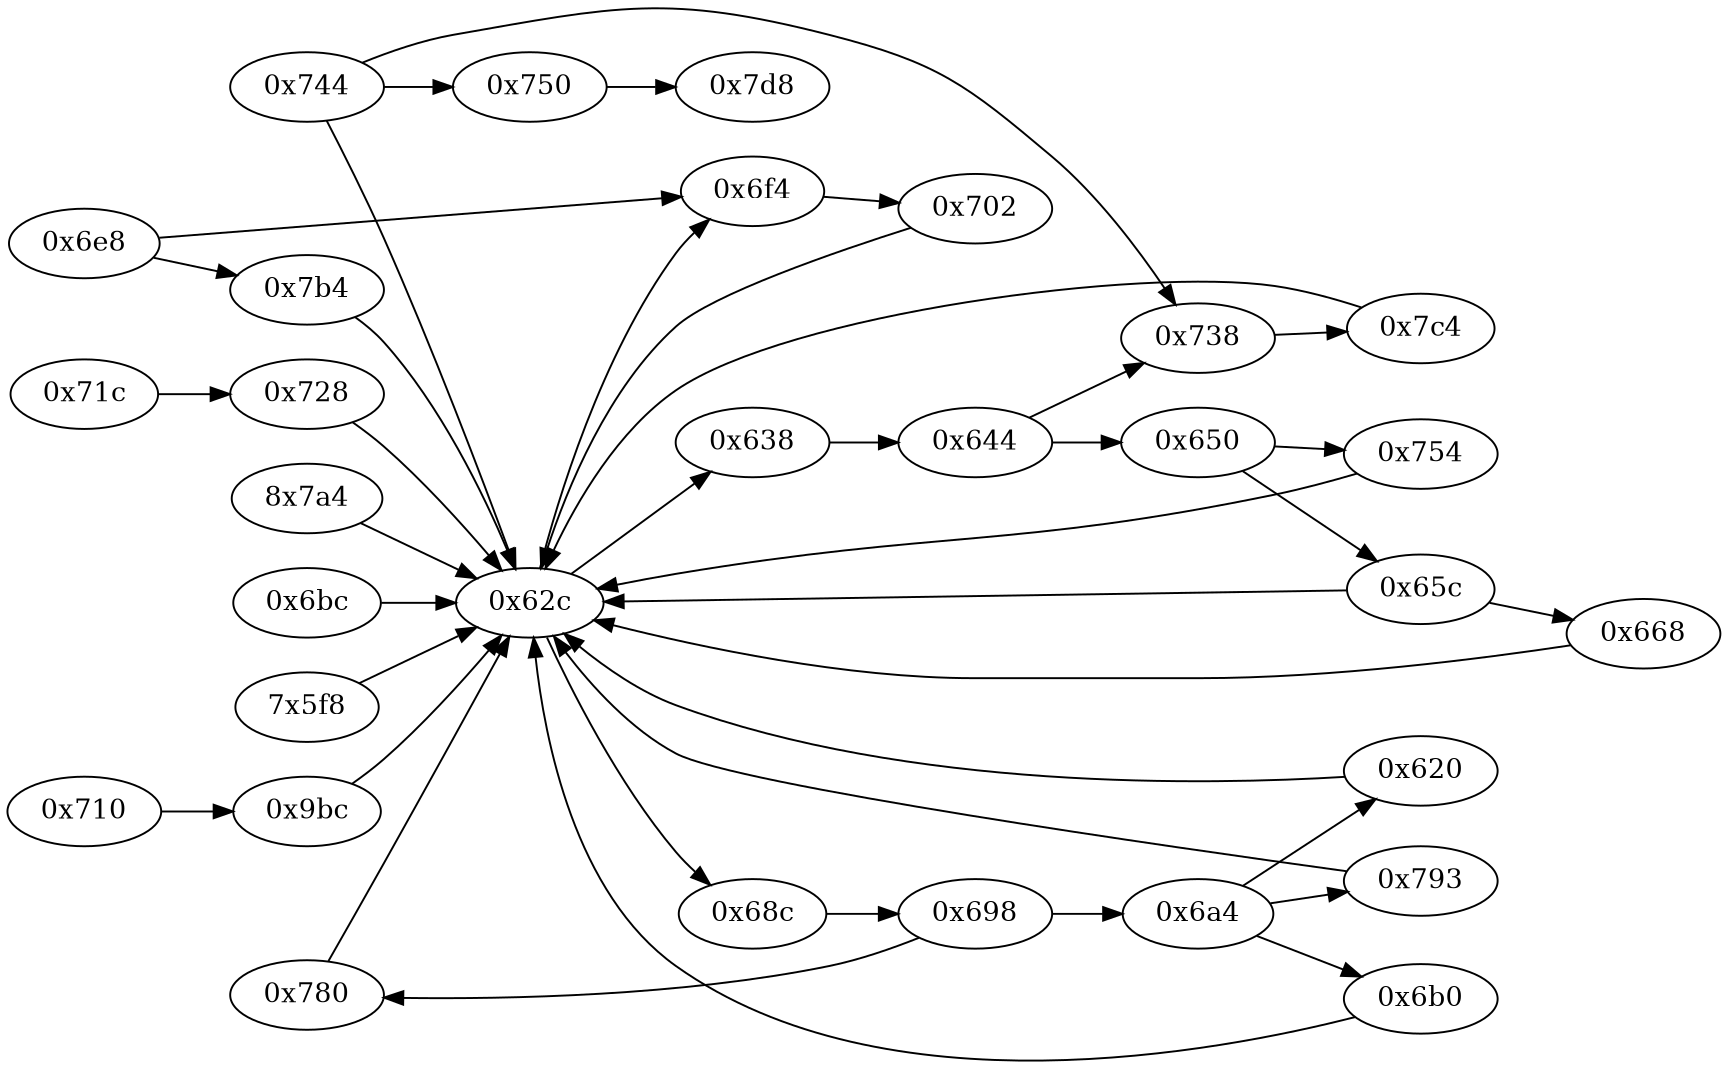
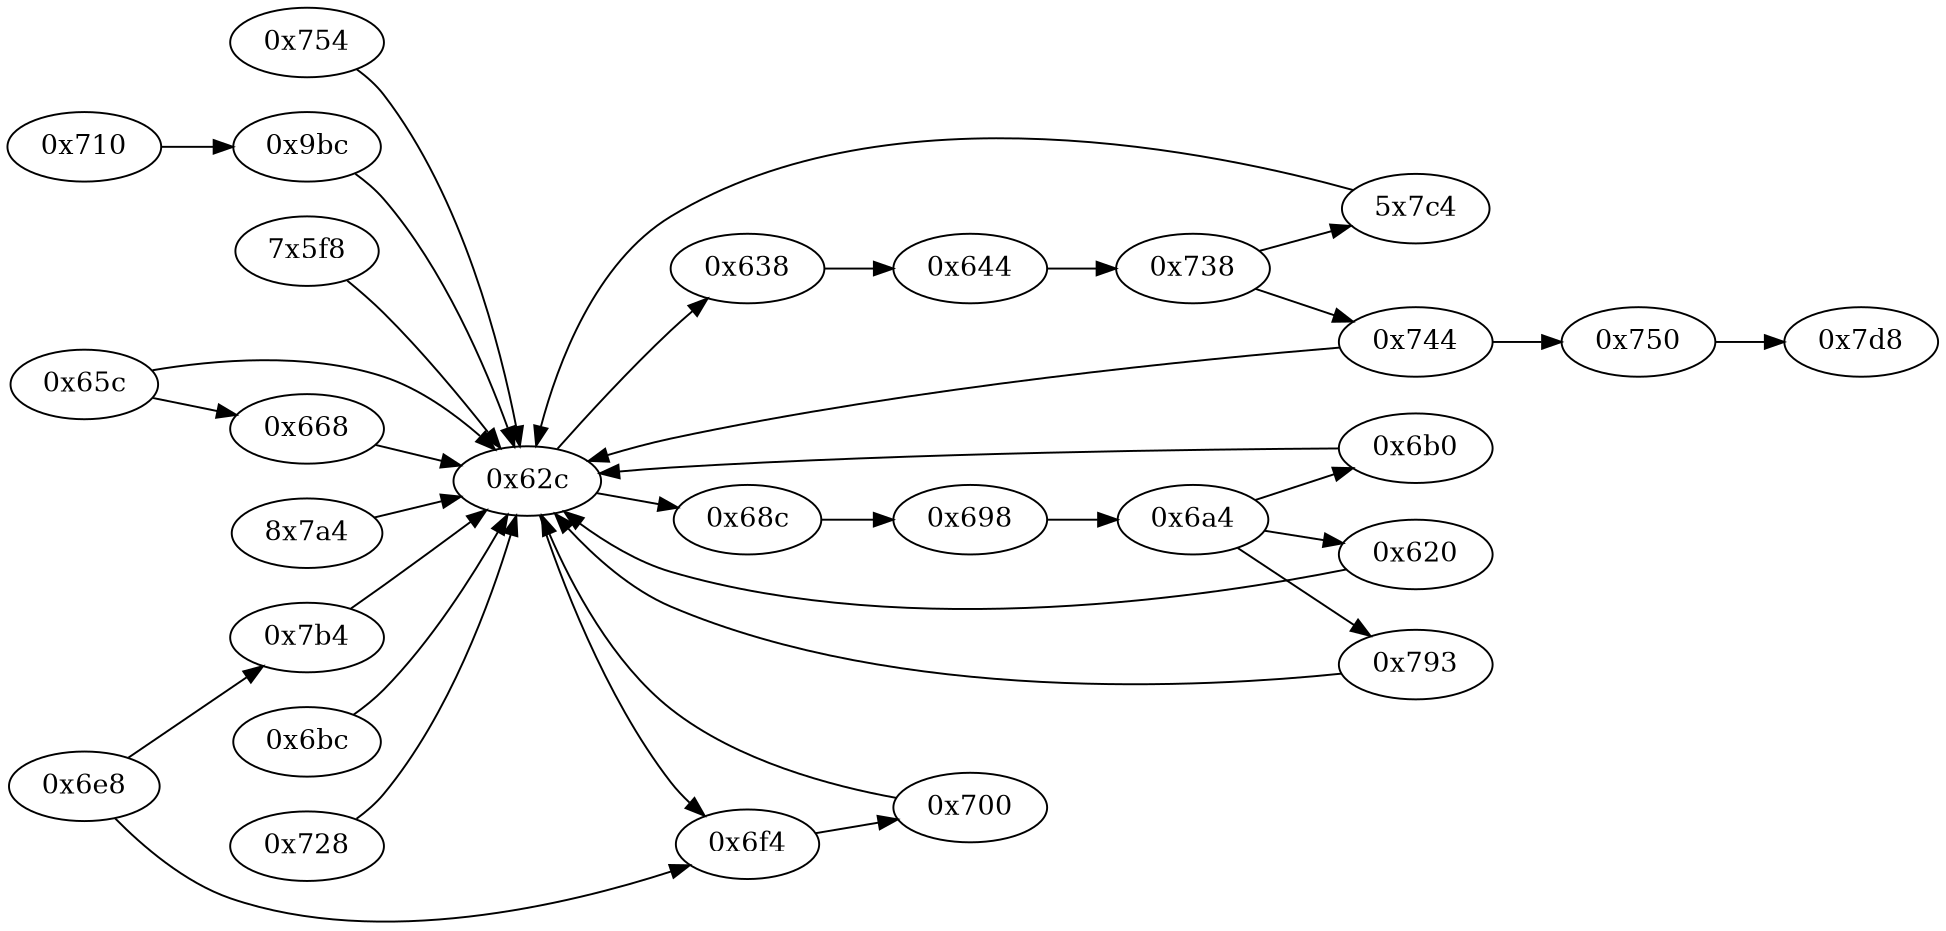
edge "0x744" -> "0x738": reversed
node "0x702": label "0x702" -> "0x700"
node "0x7c4": label "0x7c4" -> "5x7c4"
node "0x71c": removed
node "0x650": removed
node "0x780": removed
